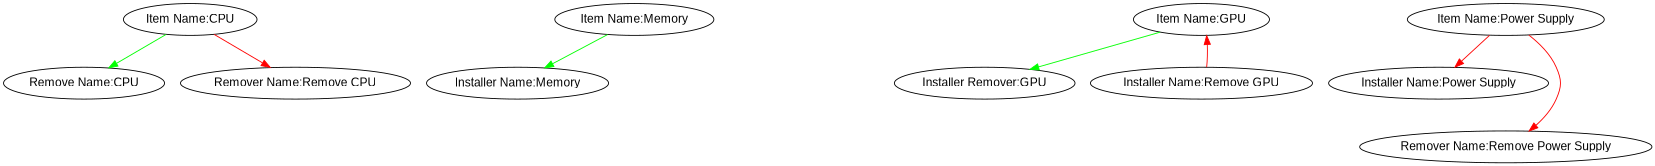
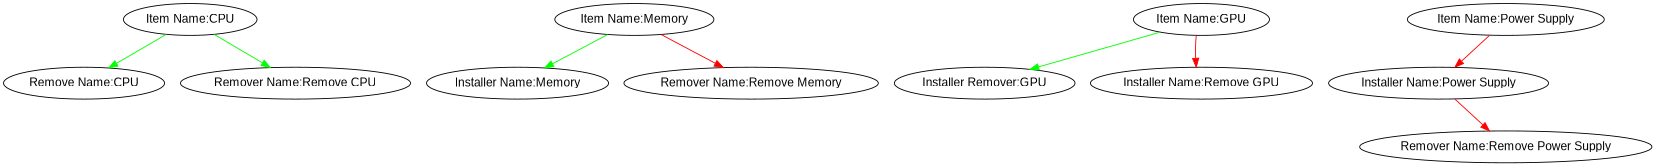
edge "Item Name:CPU" -> "Remover Name:Remove CPU": color red -> green
edge "Installer Name:Remove GPU" -> "Item Name:GPU": reversed
edge "Item Name:Power Supply" -> "Remover Name:Remove Power Supply": now "Installer Name:Power Supply" -> "Remover Name:Remove Power Supply"
node "Remover Name:Remove Memory": added
